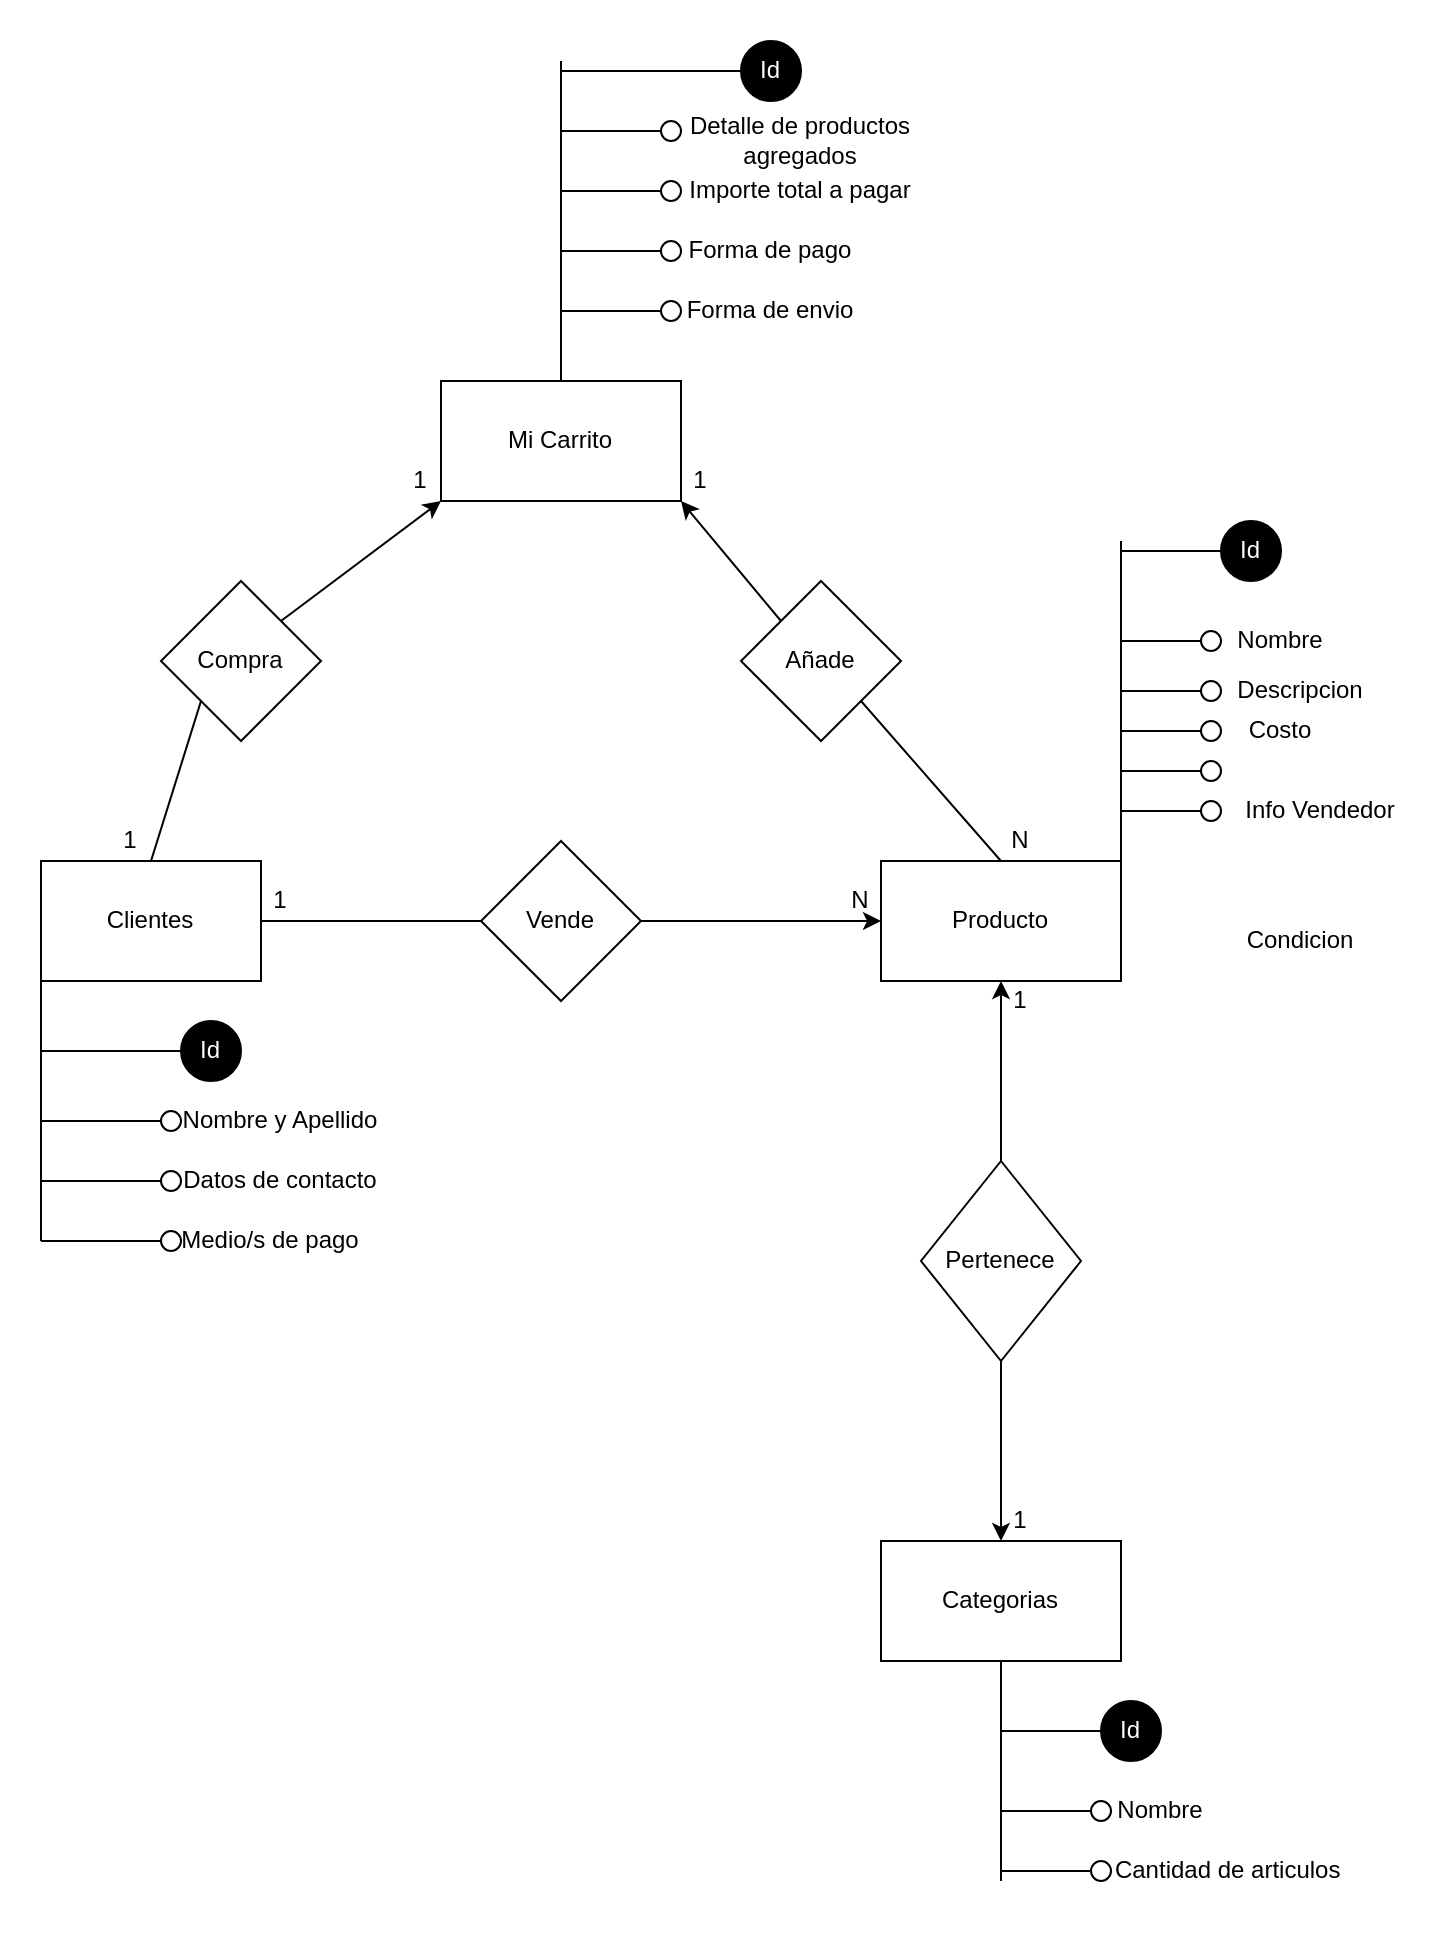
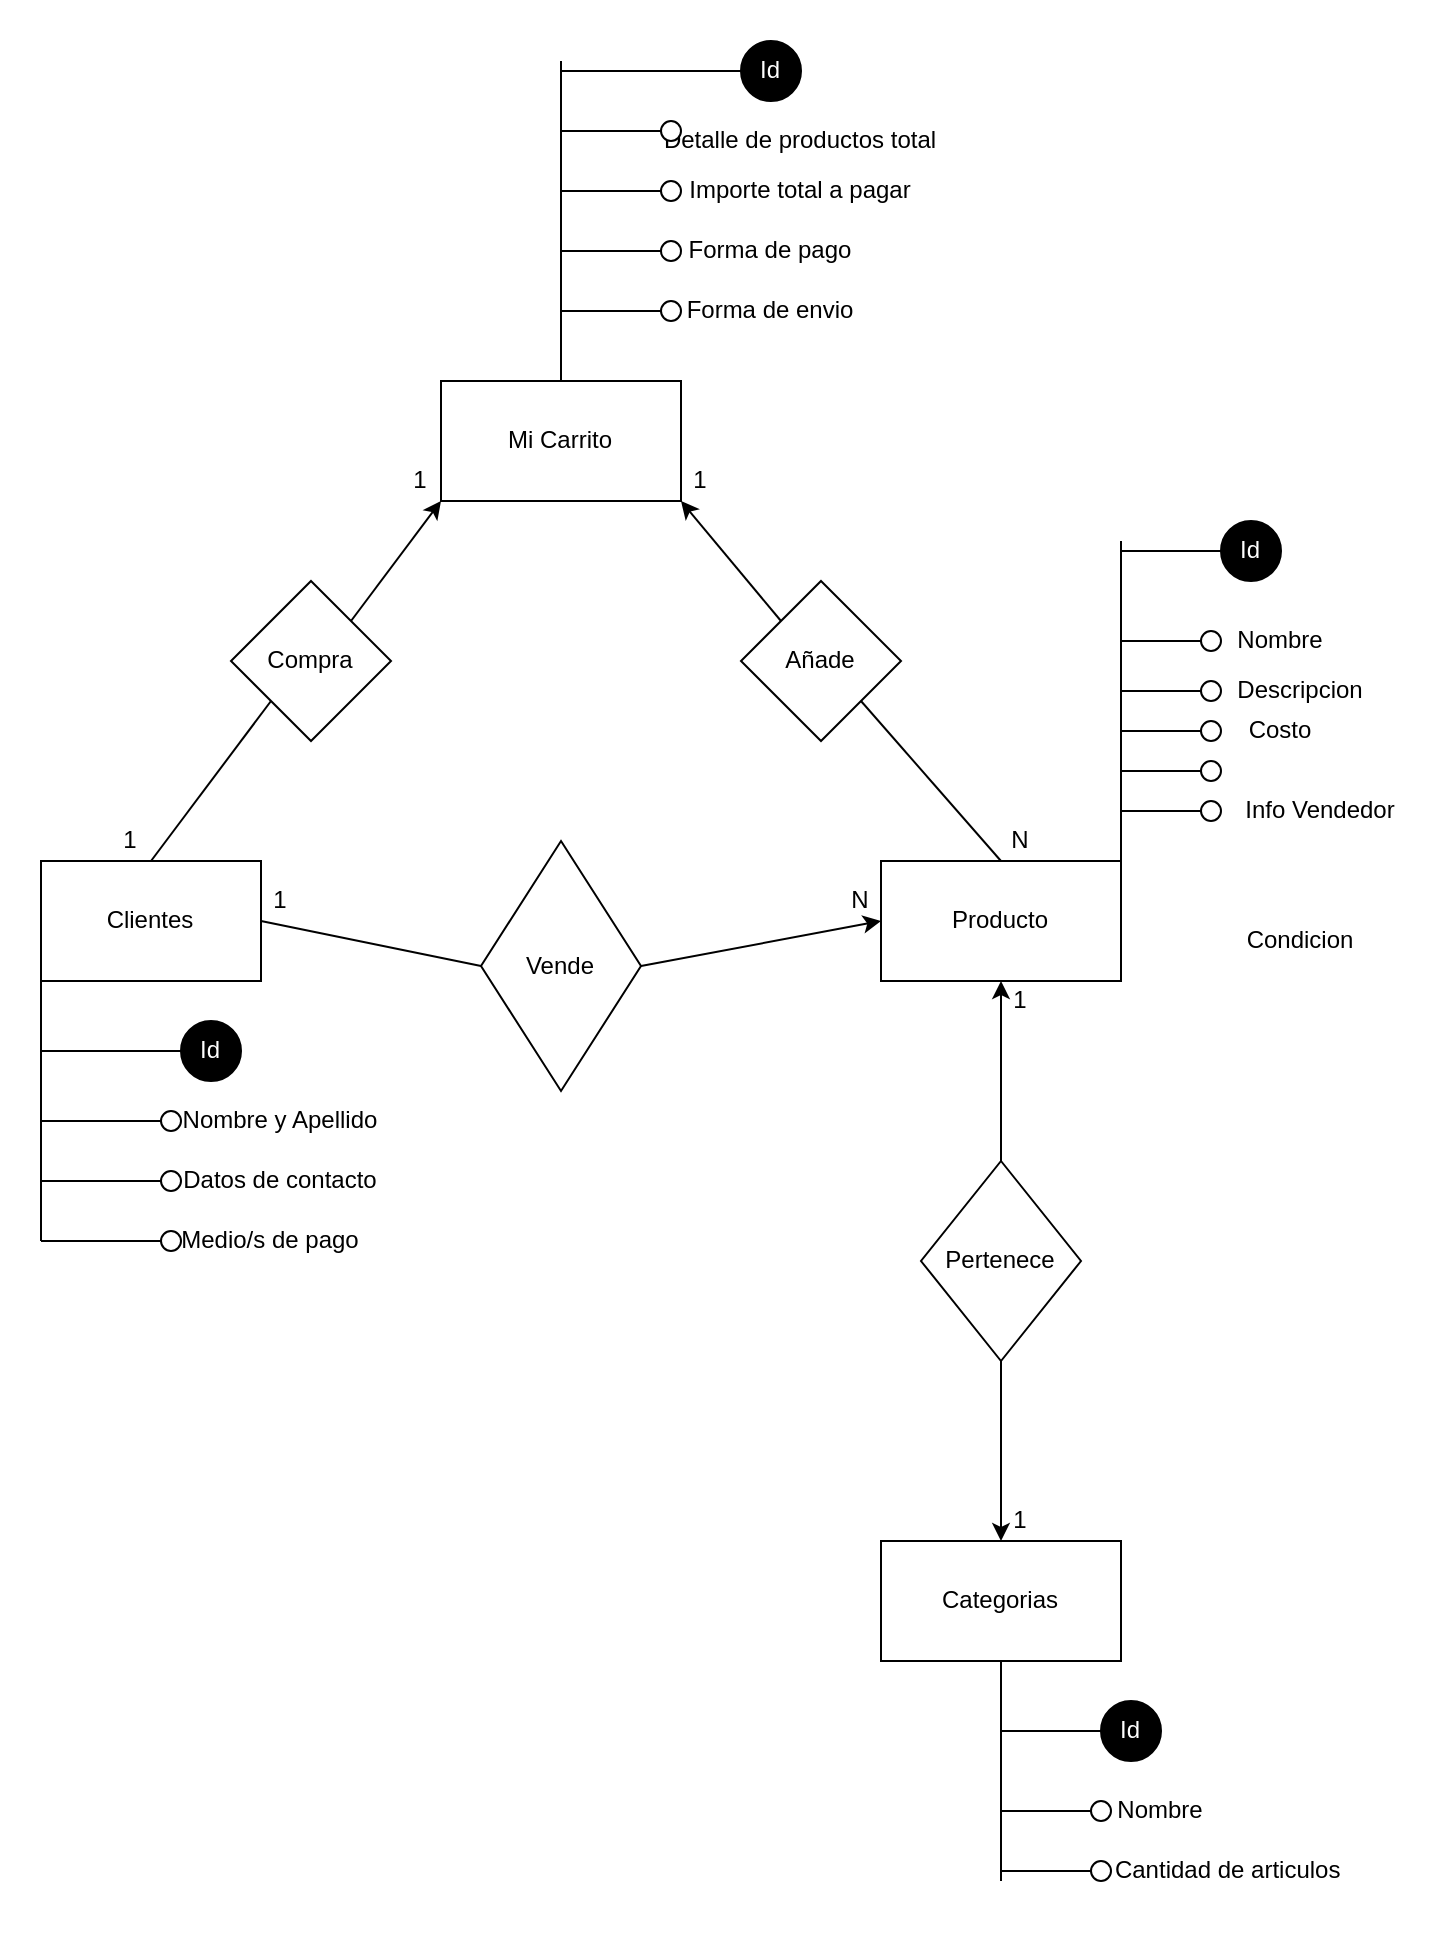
node "Detalle de productos agregados": label "Detalle de productos agregados" -> "Detalle de productos total"
node "Compra": moved (241, 661) -> (311, 661)
node "Vende": size 160x160 -> 160x250
